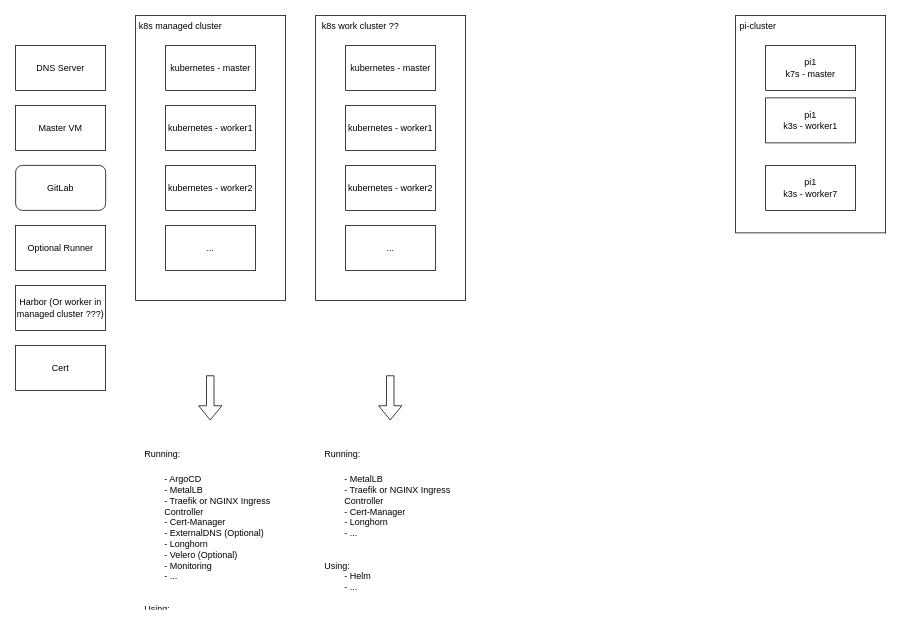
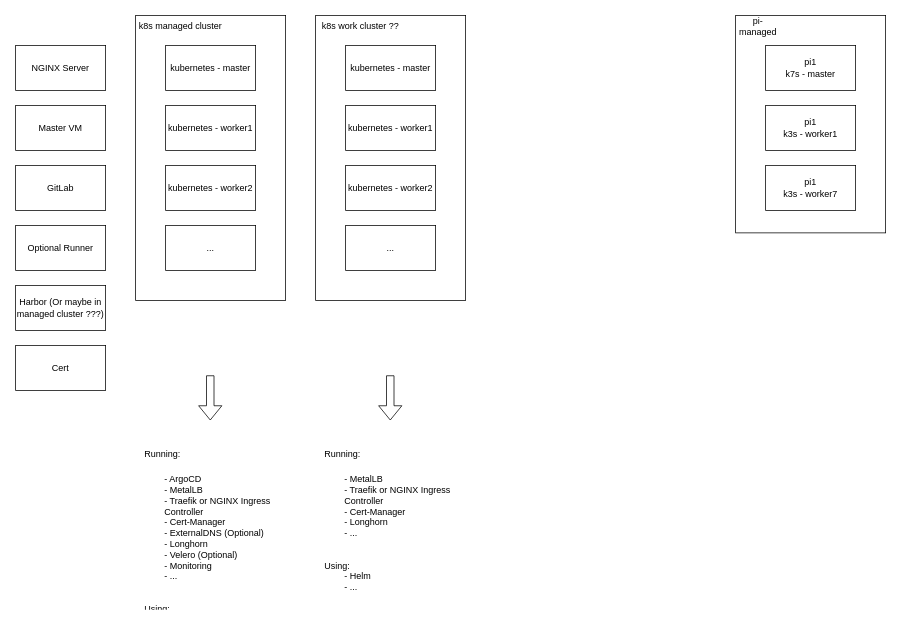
node "pi-cluster": label "pi-cluster" -> "pi-managed"
node "DNS Server": label "DNS Server" -> "NGINX Server"
node "pi1 k3s - worker1": moved (810, 120) -> (810, 128)
node "GitLab": shape rounded rectangle -> rectangle
node "Harbor (Or worker in managed cluster ???)": label "Harbor (Or worker in managed cluster ???)" -> "Harbor (Or maybe in managed cluster ???)"
